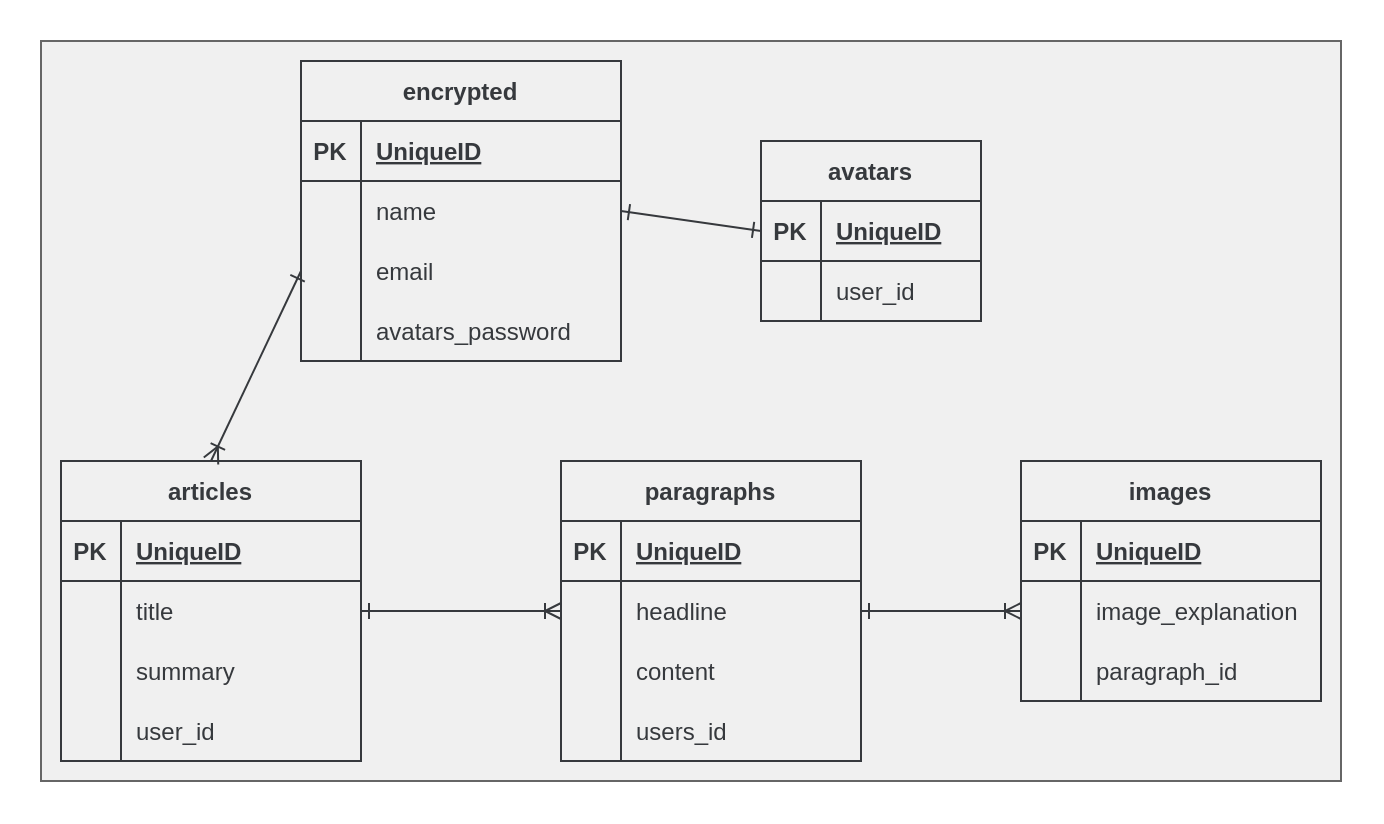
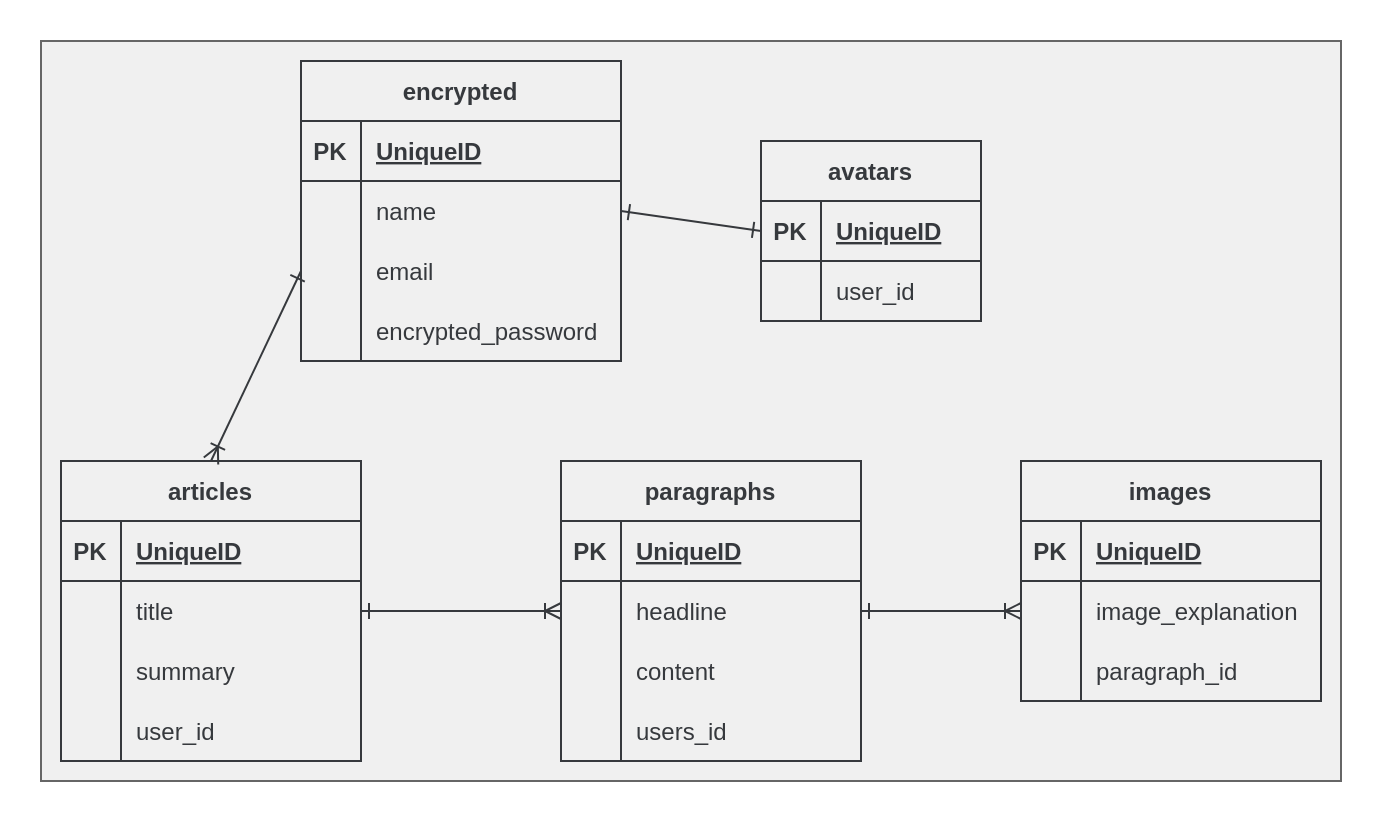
node "avatars_password": label "avatars_password" -> "encrypted_password"
